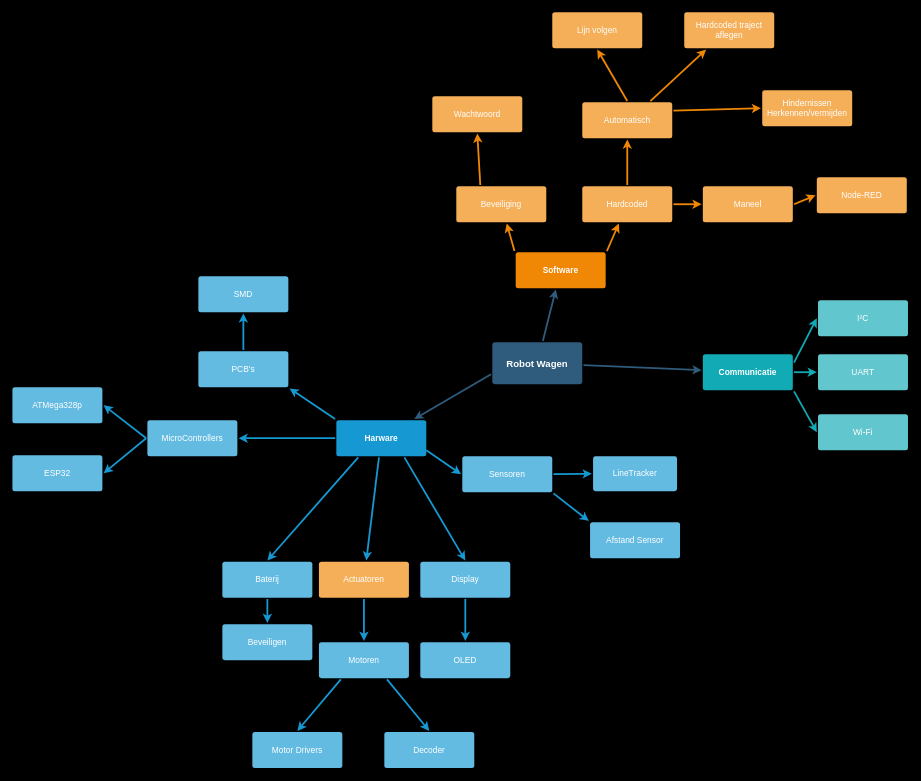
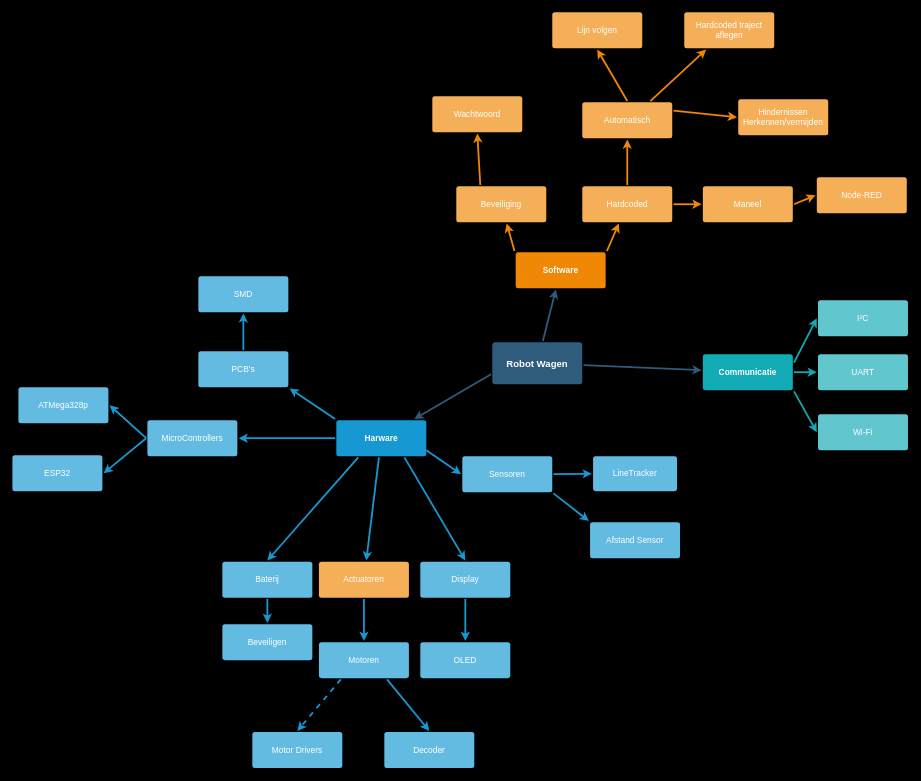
node "Hindernissen Herkennen/vermijden": moved (807, 108) -> (783, 117)
node "ATMega328p": moved (57, 405) -> (63, 405)
edge "Motoren" -> "Motor Drivers": style solid -> dashed
